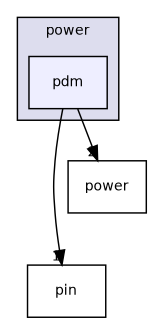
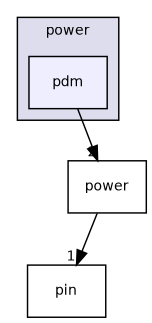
edge "pdm" -> "pin": now "power" -> "pin"
